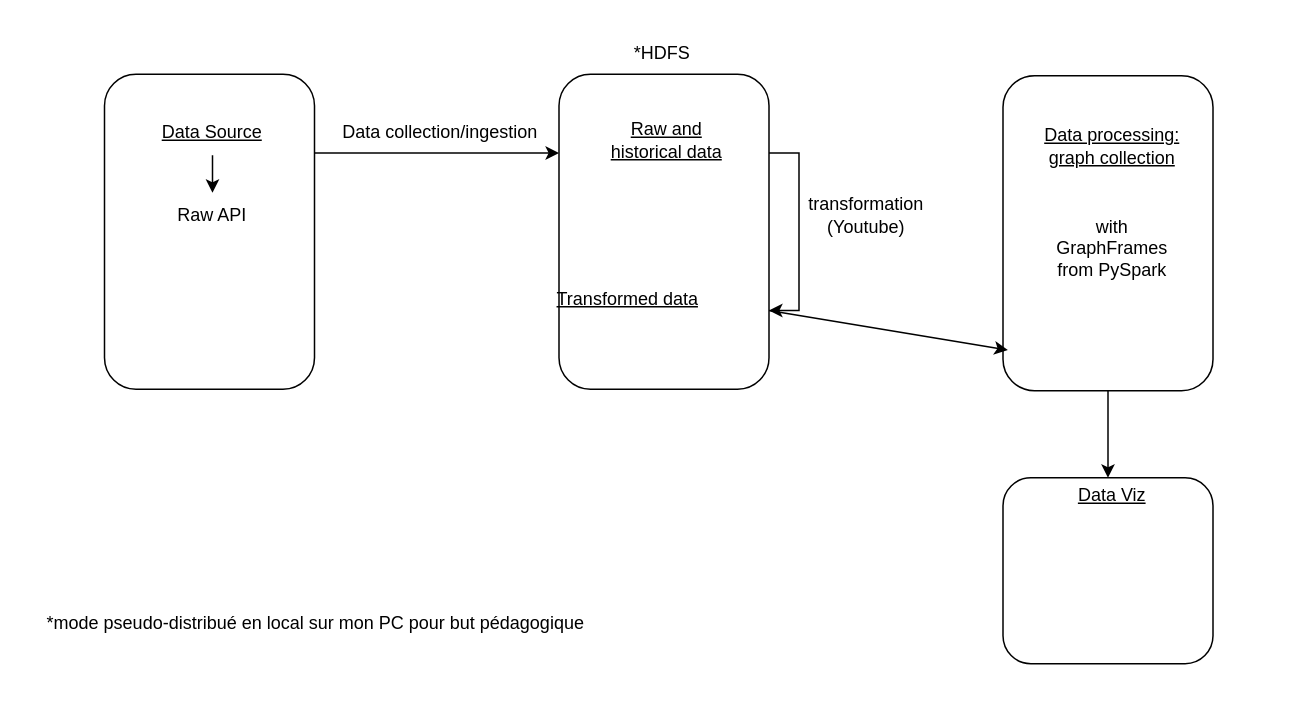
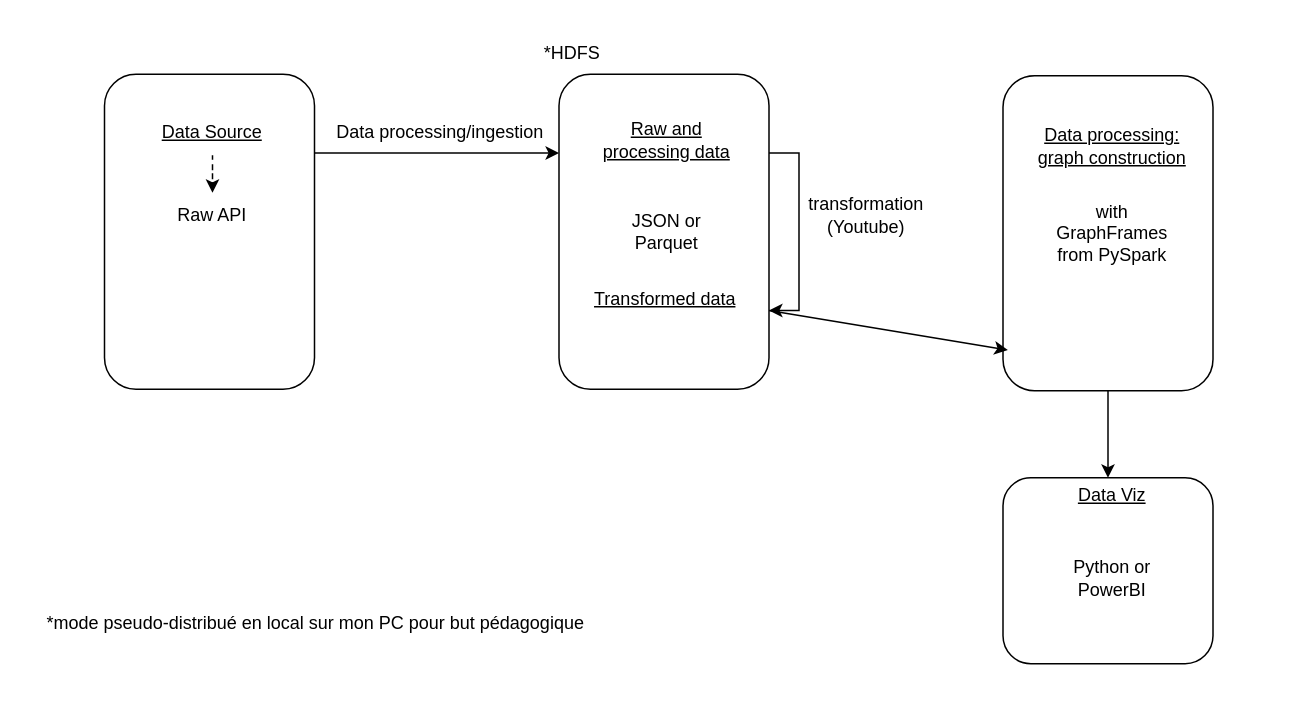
node "*HDFS": moved (662, 53) -> (572, 53)
node "Data collection/ingestion": label "Data collection/ingestion" -> "Data processing/ingestion"
node "Raw and historical data": label "Raw and historical data" -> "Raw and processing data"
node "Data processing: graph collection": label "Data processing: graph collection" -> "Data processing: graph construction"
edge "Data Source" -> "Raw API": style solid -> dashed
node "JSON or Parquet": added
node "with GraphFrames from PySpark": moved (1112, 248) -> (1112, 233)
node "Transformed data": moved (628, 299) -> (665, 299)
node "Python or PowerBI": added
